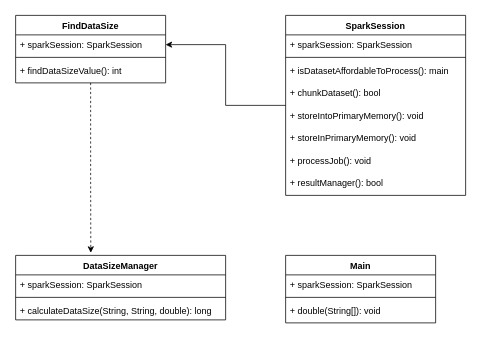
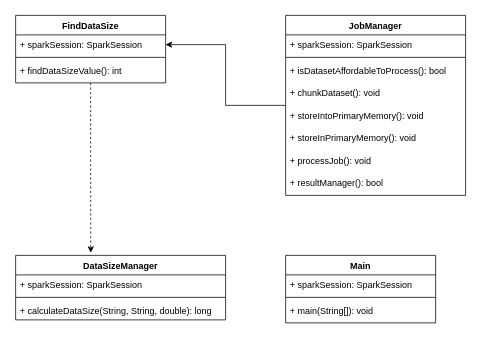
node "SparkSession": label "SparkSession" -> "JobManager"
node "+ isDatasetAffordableToProcess(): main": label "+ isDatasetAffordableToProcess(): main" -> "+ isDatasetAffordableToProcess(): bool"
node "+ chunkDataset(): bool": label "+ chunkDataset(): bool" -> "+ chunkDataset(): void"
node "+ double(String[]): void": label "+ double(String[]): void" -> "+ main(String[]): void"
